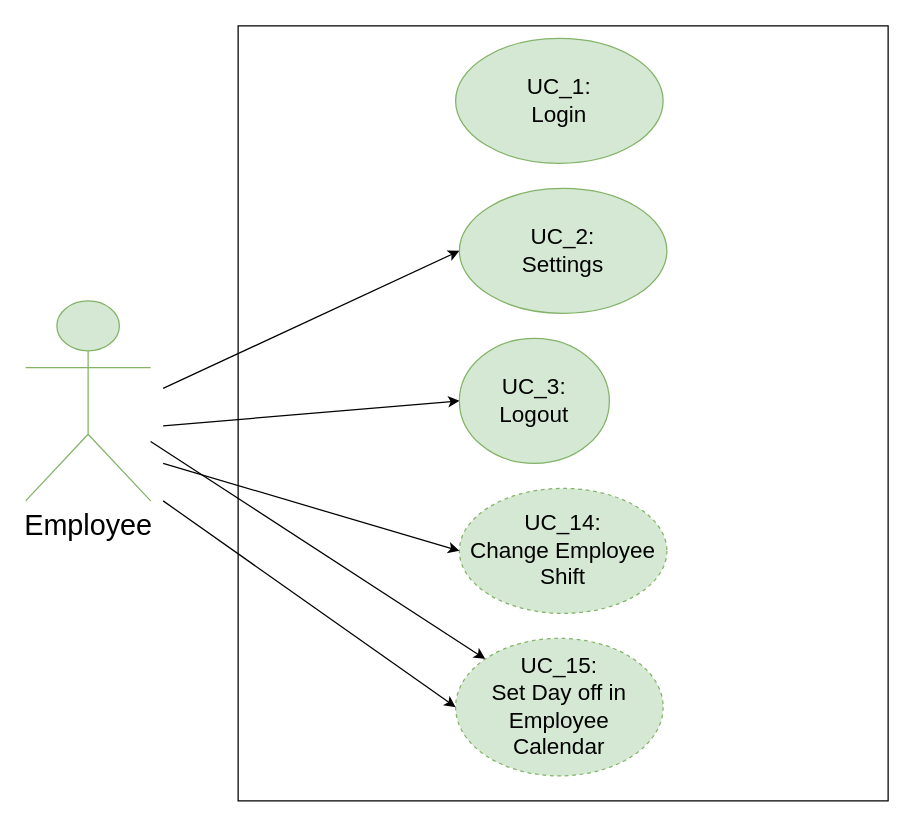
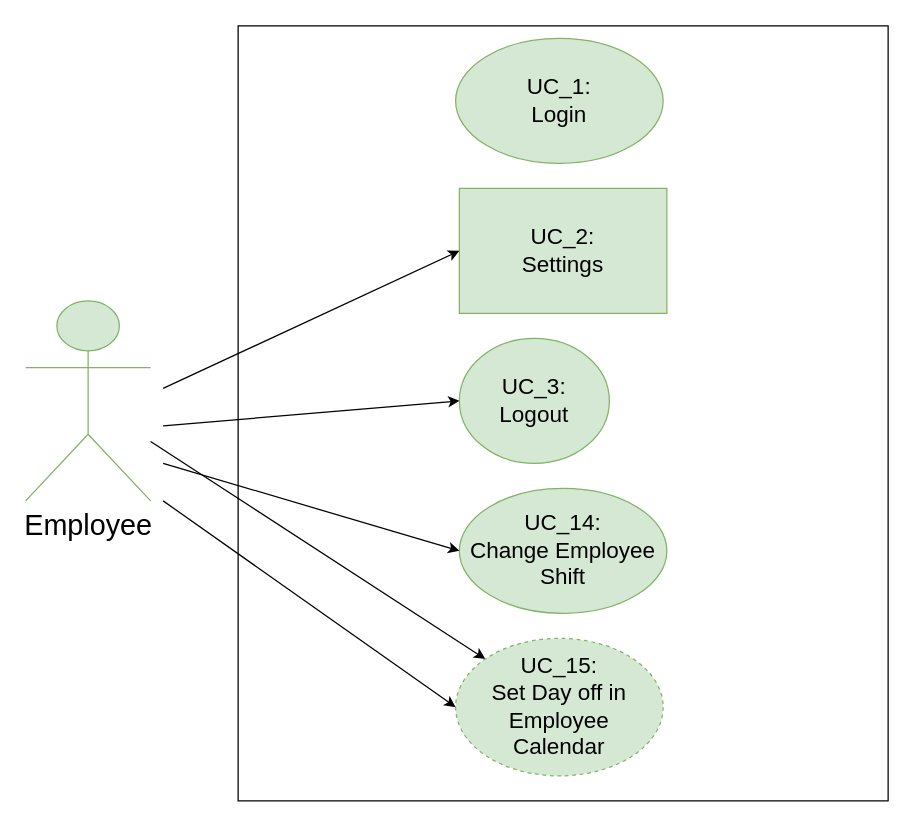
node "UC_2: Settings": shape ellipse -> rectangle
node "UC_14: Change Employee Shift": style dashed -> solid
